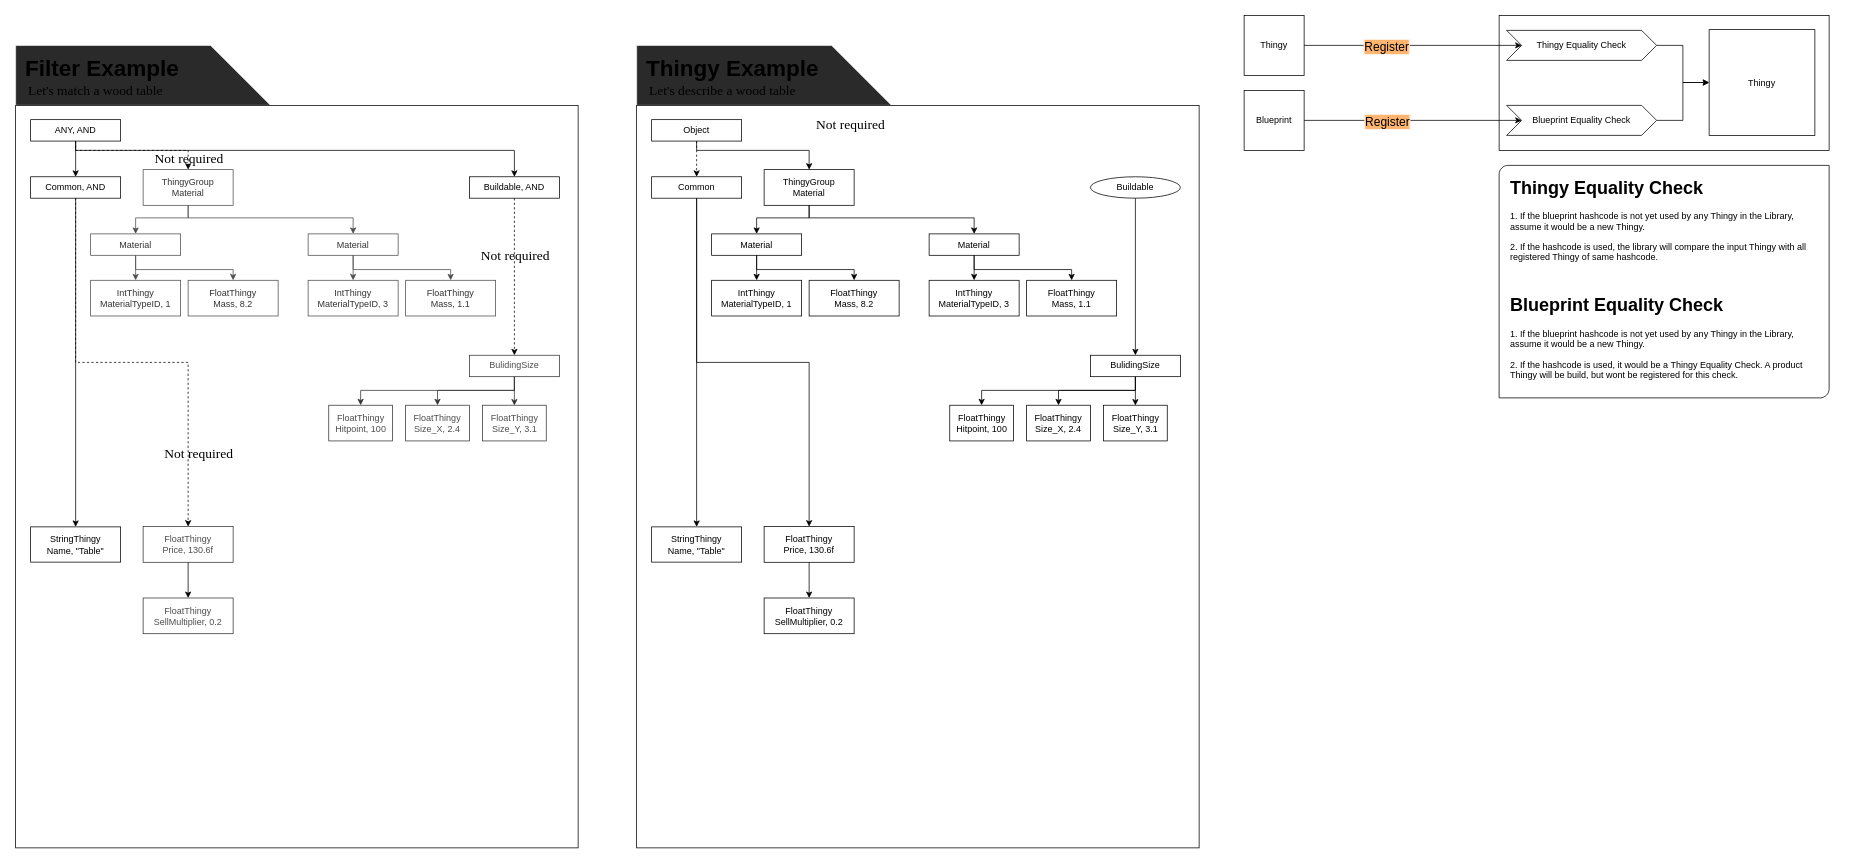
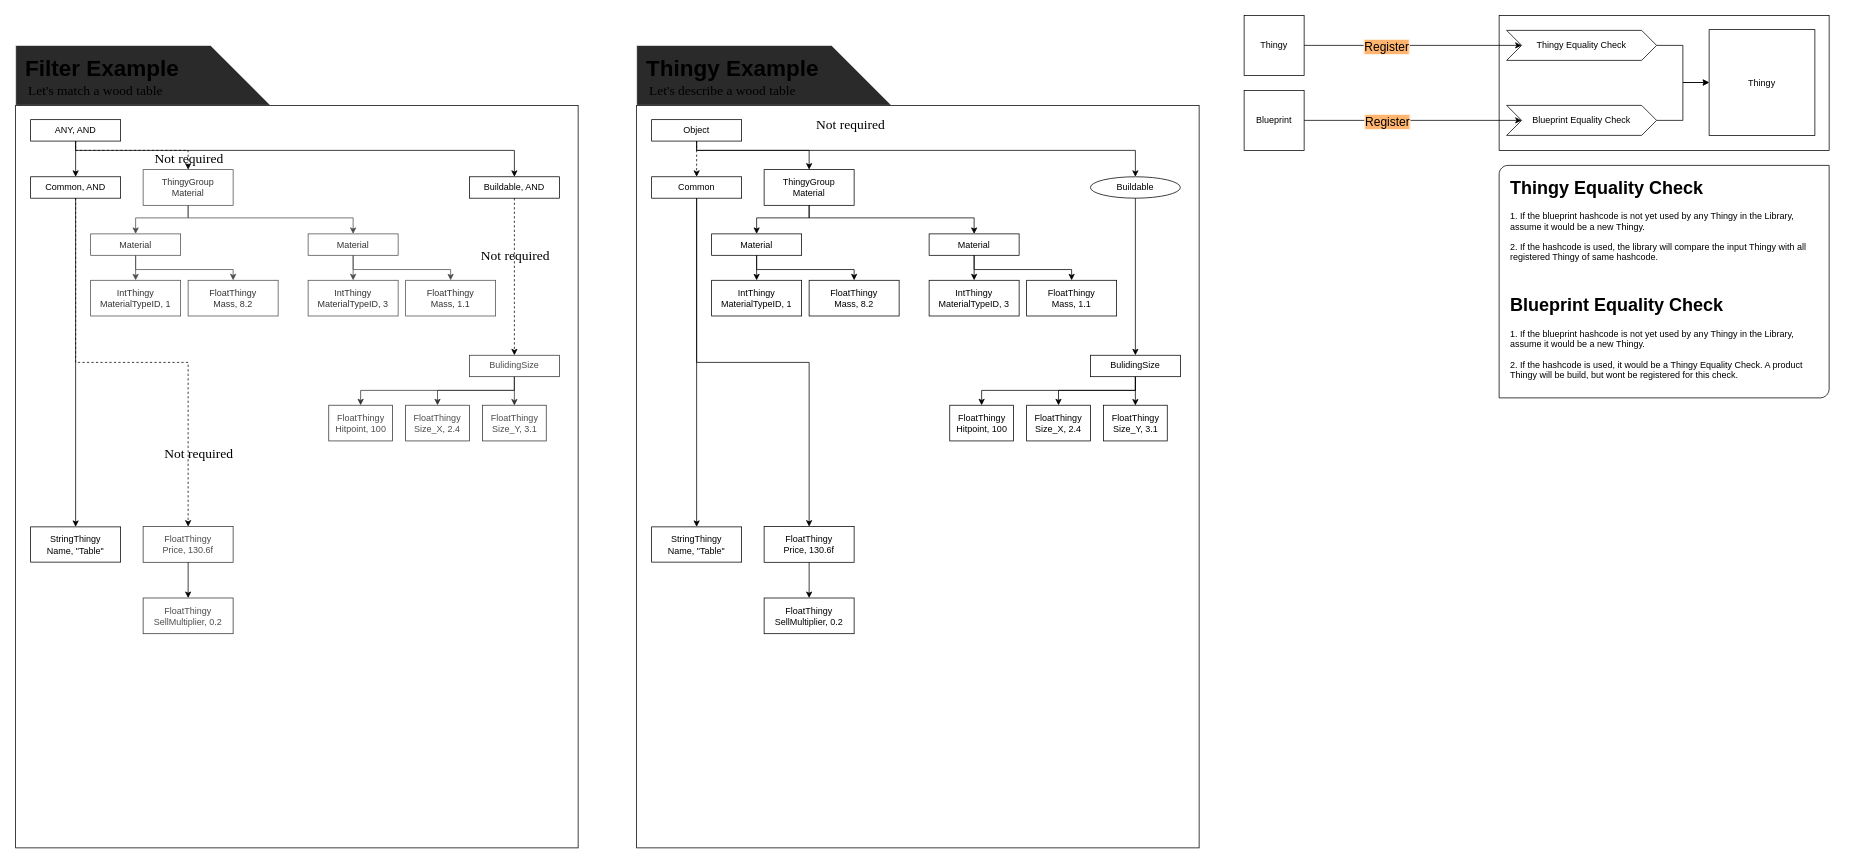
edge "Object" -> "Buildable": added
